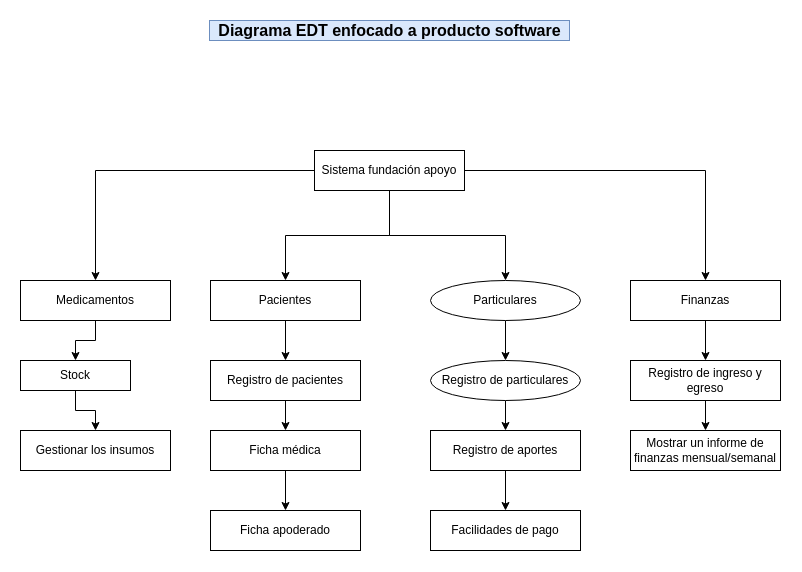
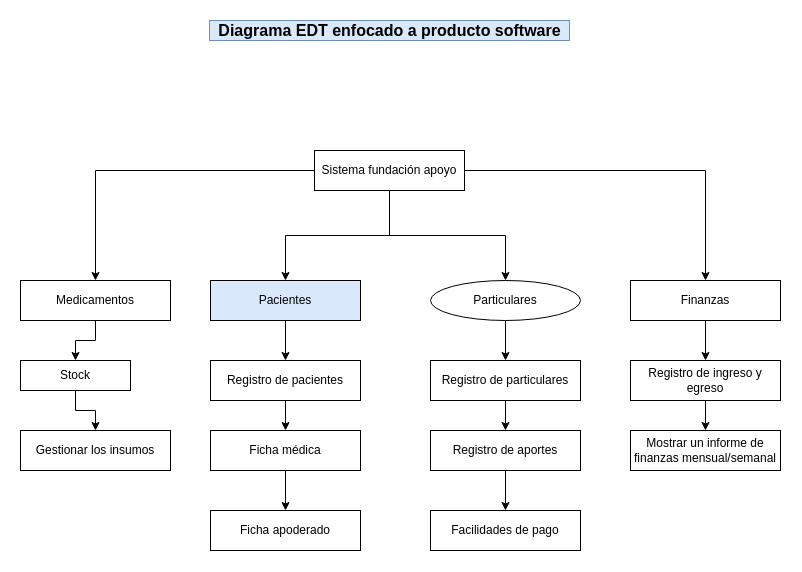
node "Pacientes": fillcolor #ffffff -> #dae8fc
node "Registro de particulares": shape ellipse -> rectangle
